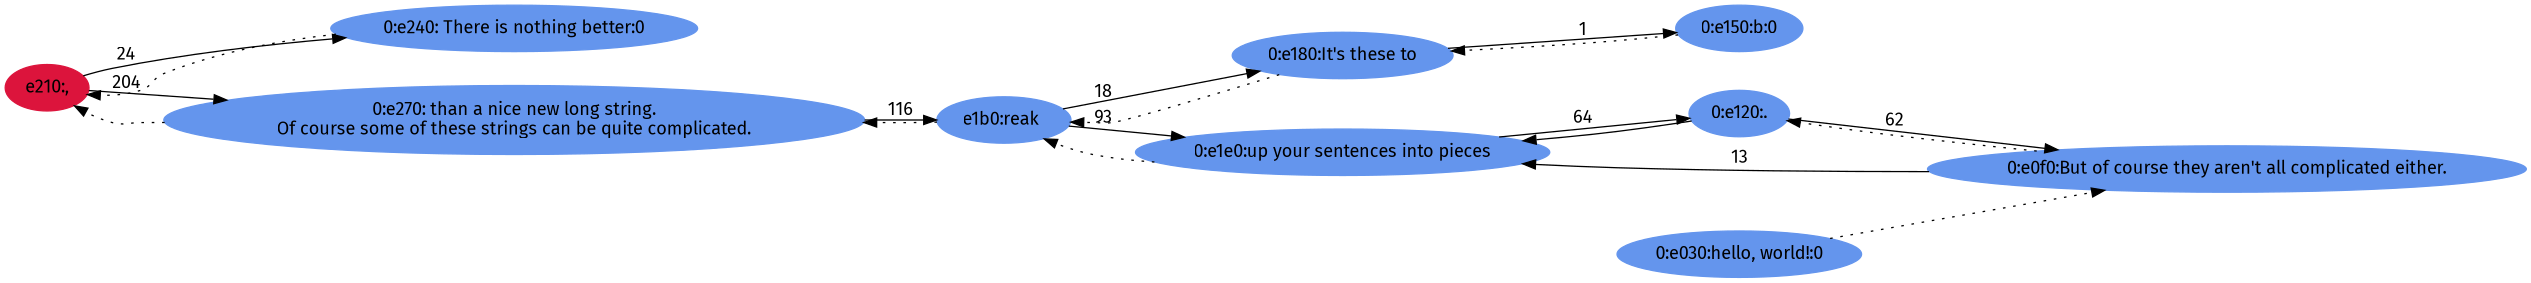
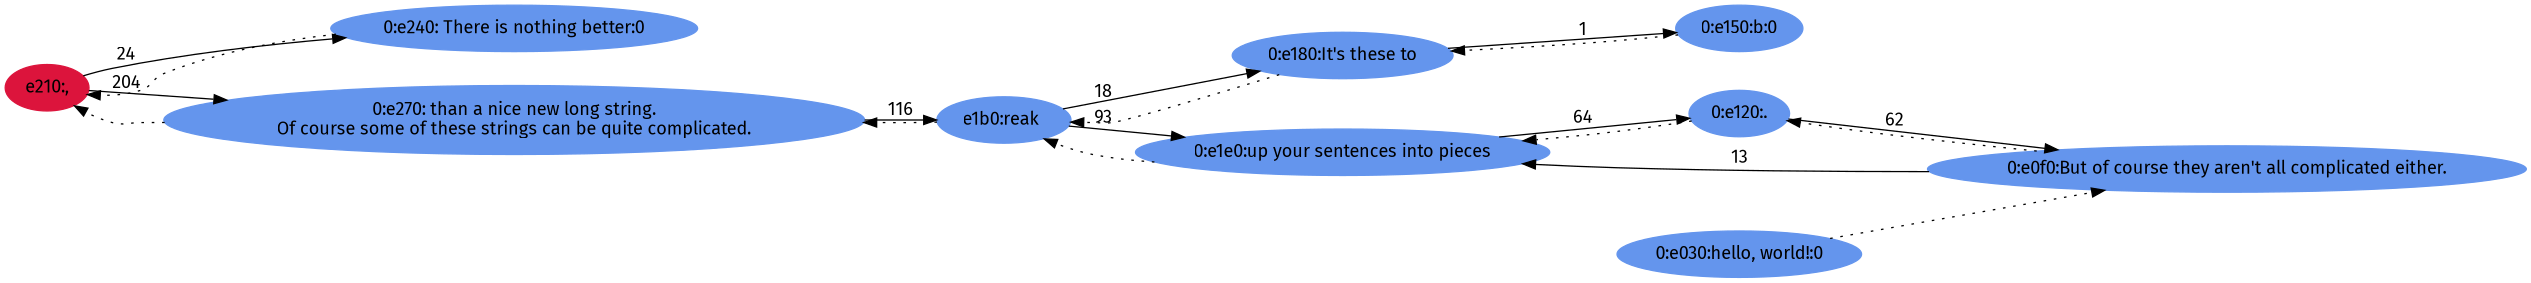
edge "0:e120:." -> "0:e1e0:up your sentences into pieces": style solid -> dotted
